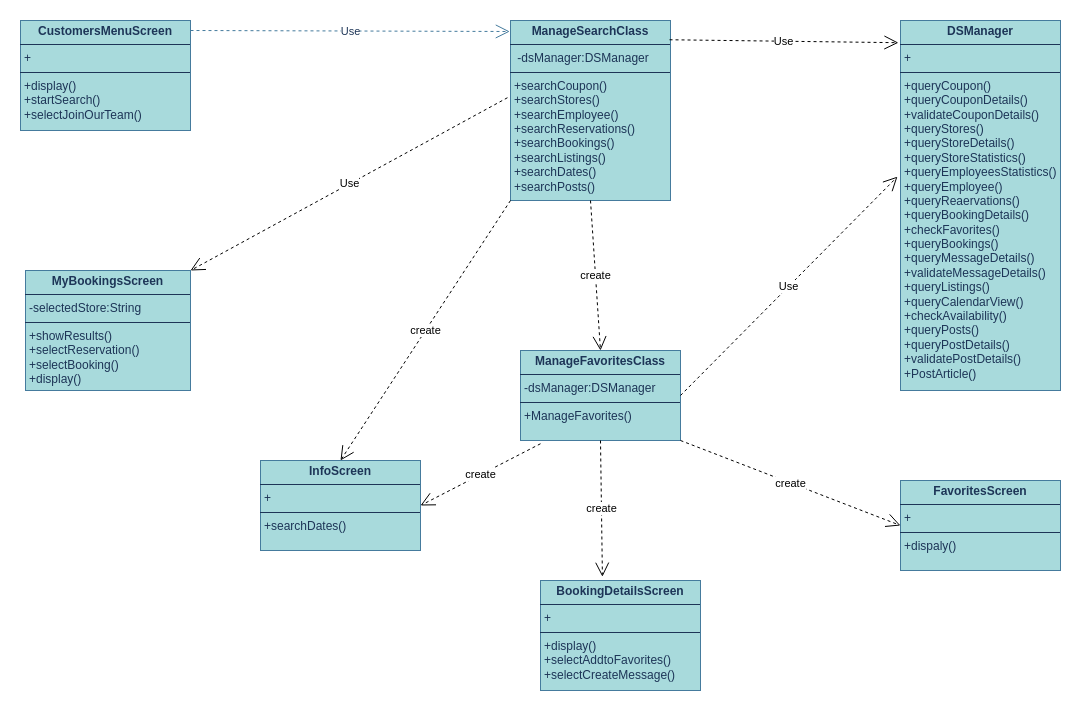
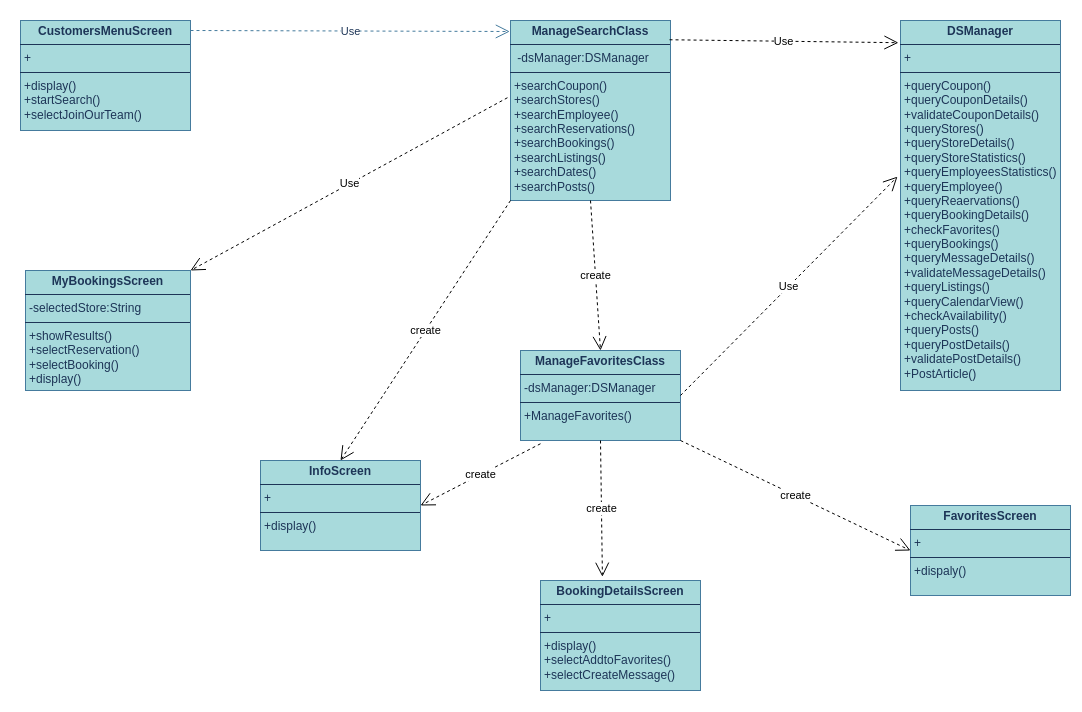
node "InfoScreen + +searchDates()": label "InfoScreen + +searchDates()" -> "InfoScreen + +display()"
node "FavoritesScreen + +dispaly()": moved (981, 526) -> (991, 551)
